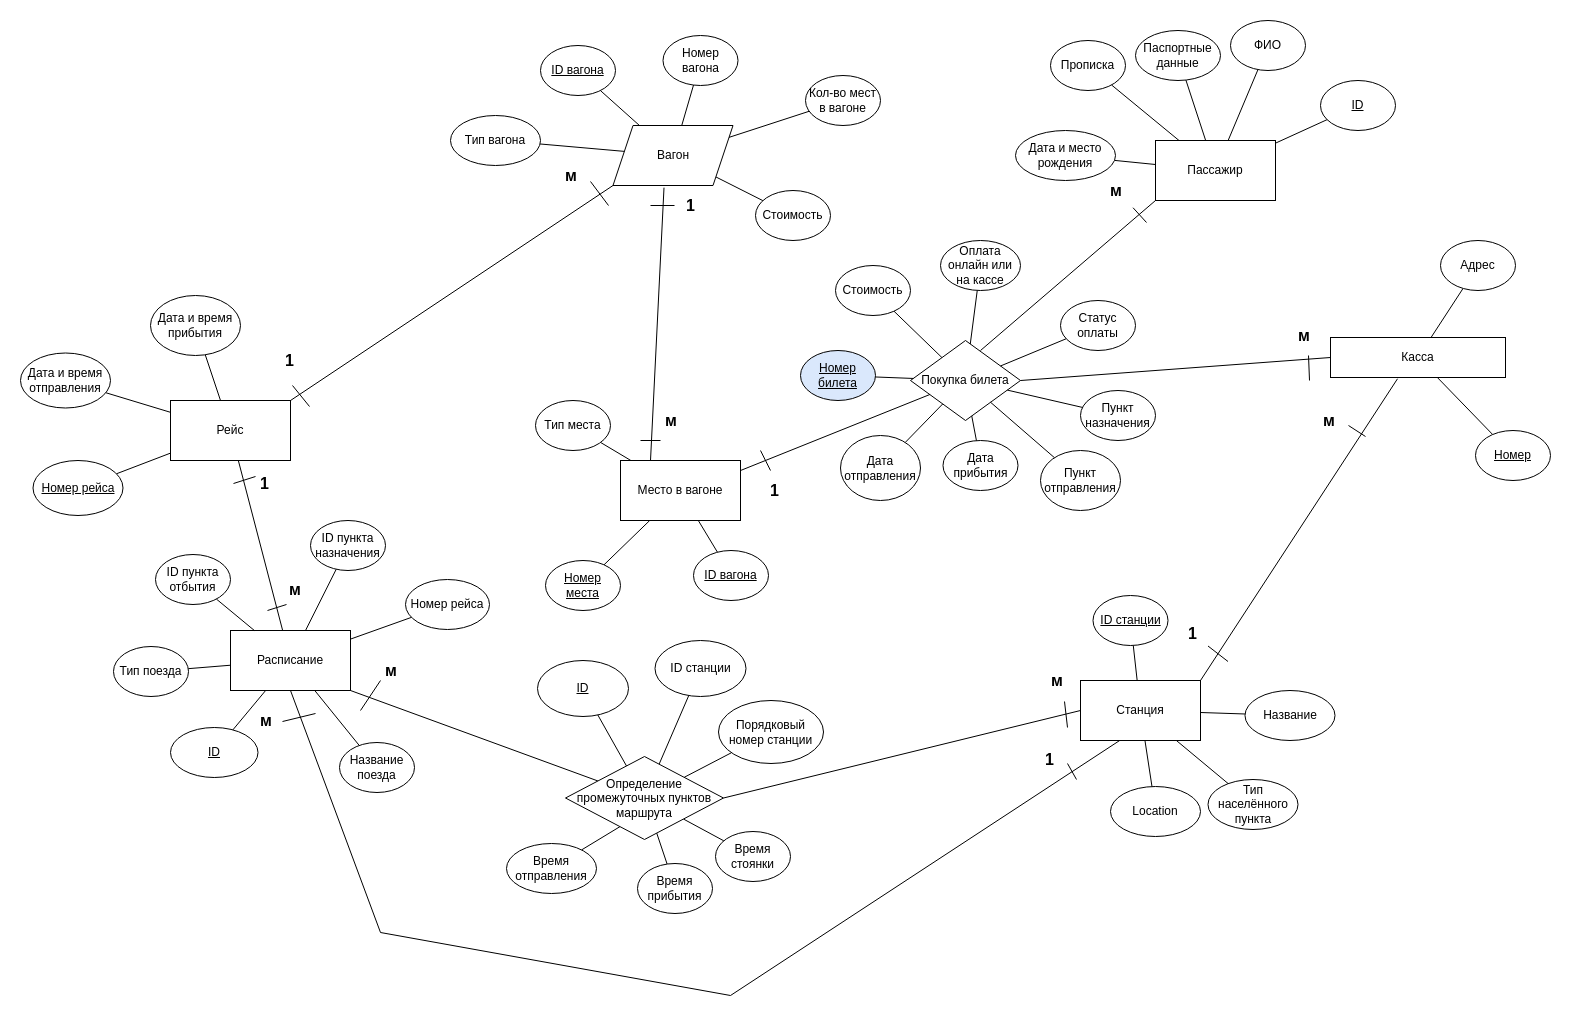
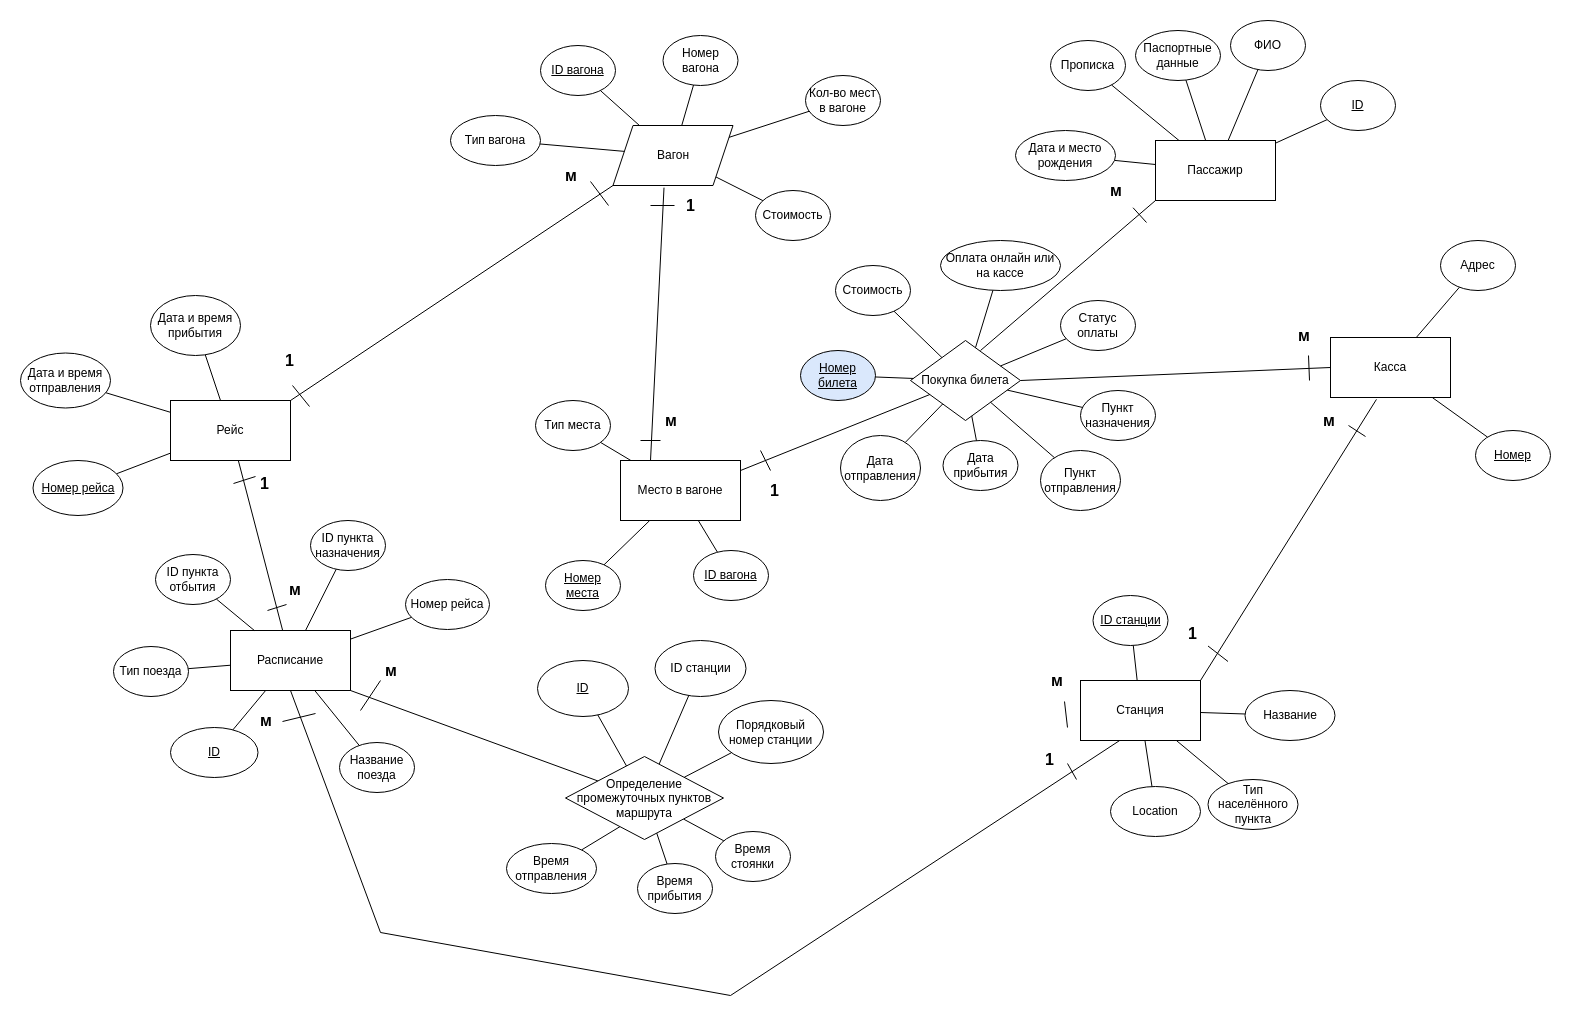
node "Оплата онлайн или на кассе": size 80x50 -> 120x50
node "Касса": size 175x40 -> 120x60
edge "Станция" -- "Определение промежуточных пунктов маршрута": removed
